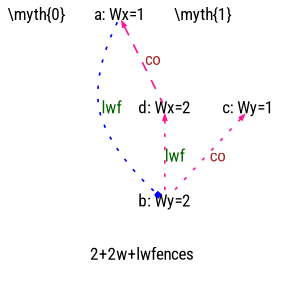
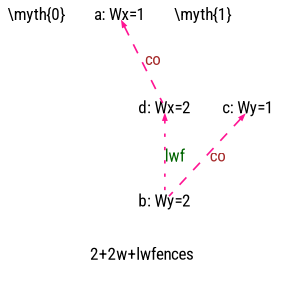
edge "a: Wx=1" -> "b: Wy=2": removed, label "lwf"
edge "b: Wy=2" -> "c: Wy=1": style dotted -> dashed
